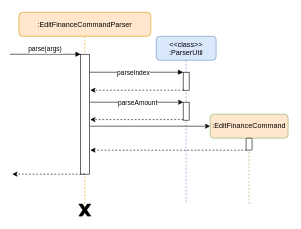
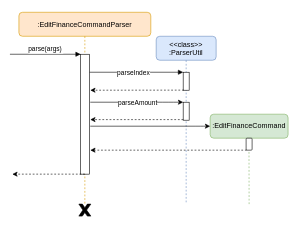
node ":EditFinanceCommand": fillcolor #ffe6cc -> #d5e8d4
